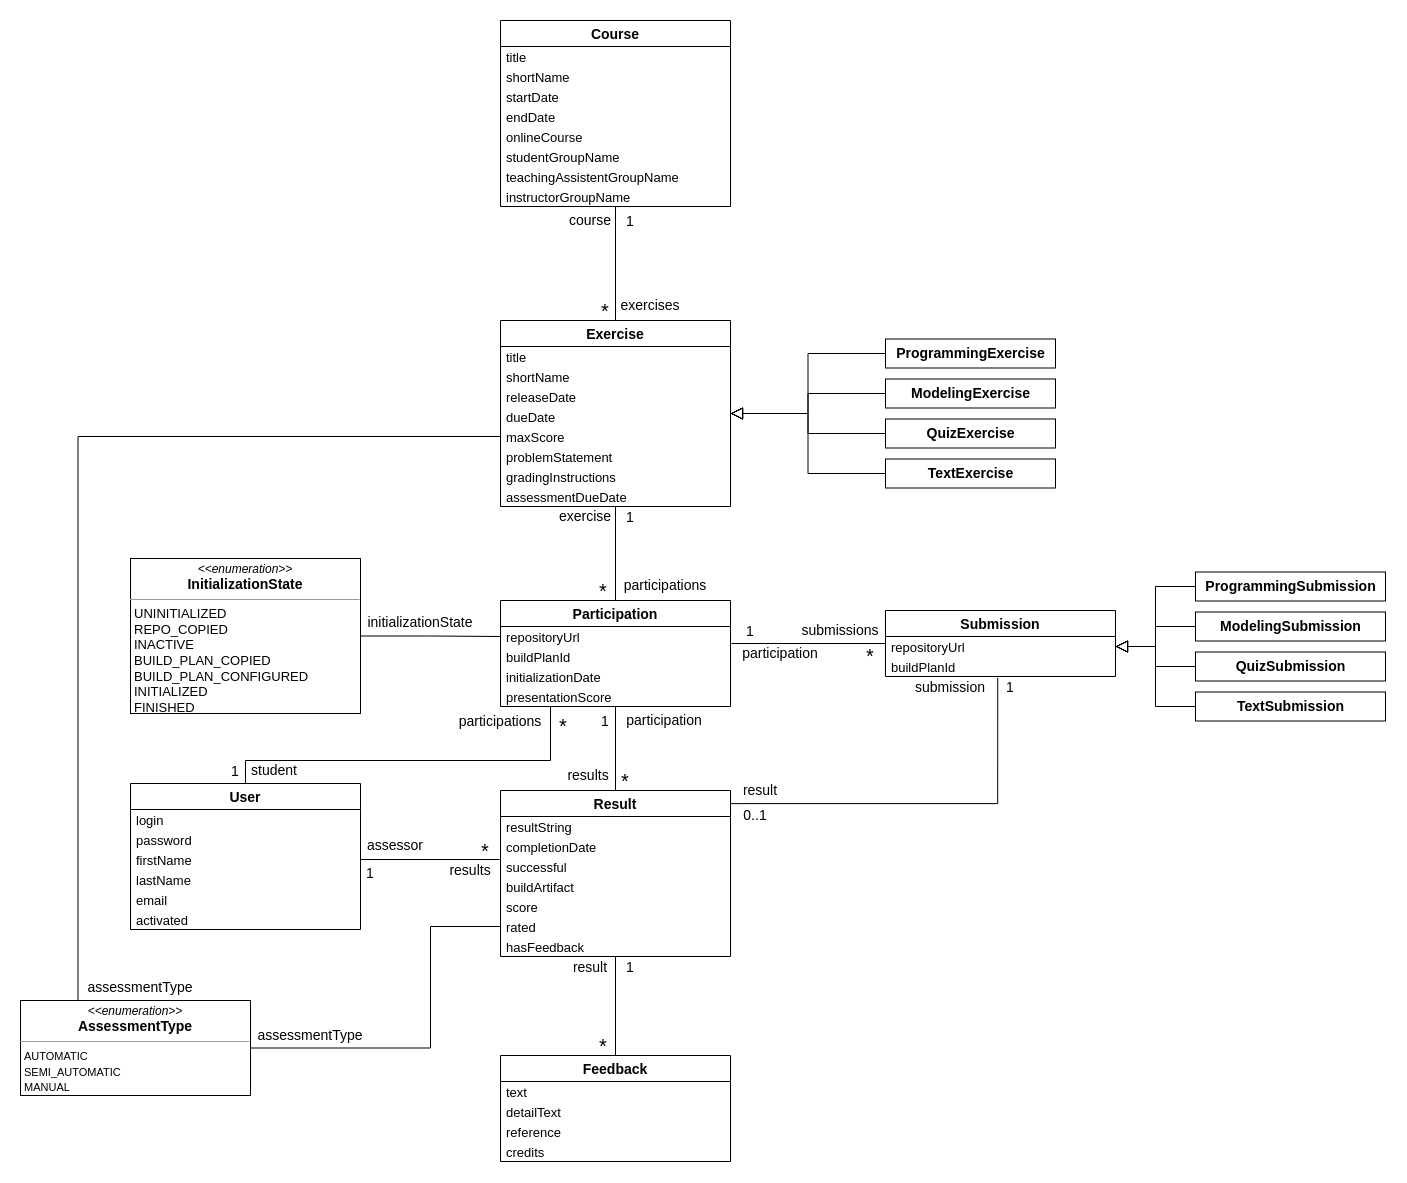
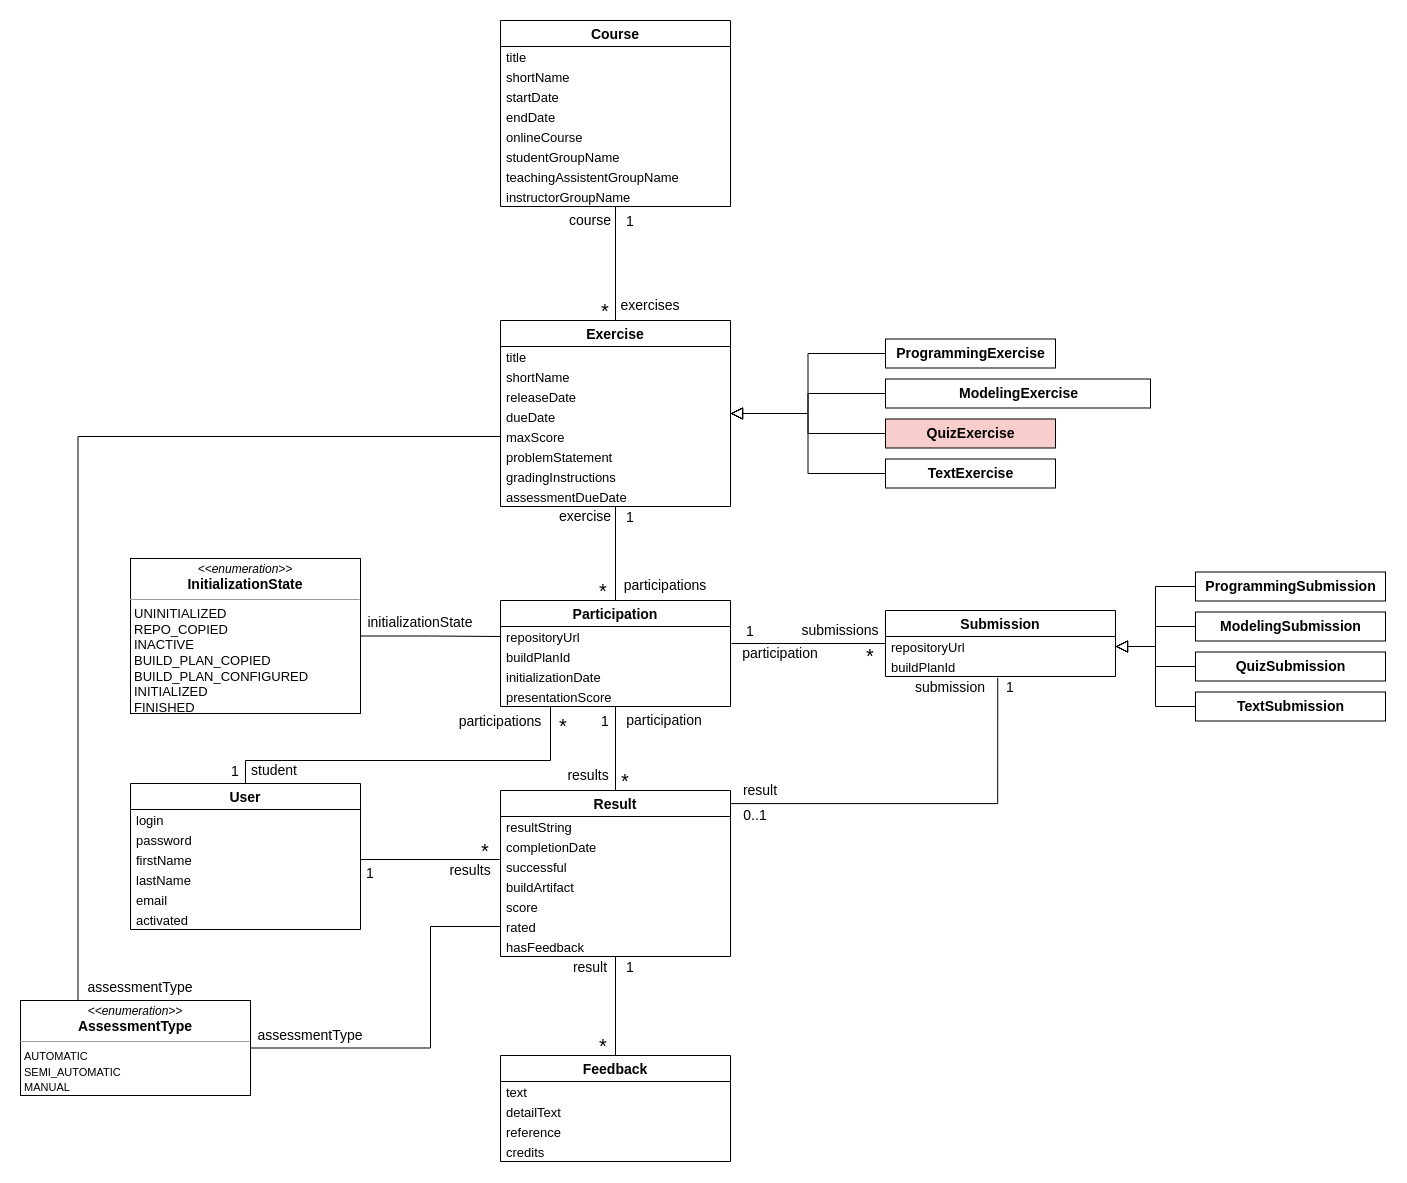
node "ModelingExercise": size 170x29 -> 265x29
node "QuizExercise": fillcolor #ffffff -> #f8cecc
node "assessor": removed
